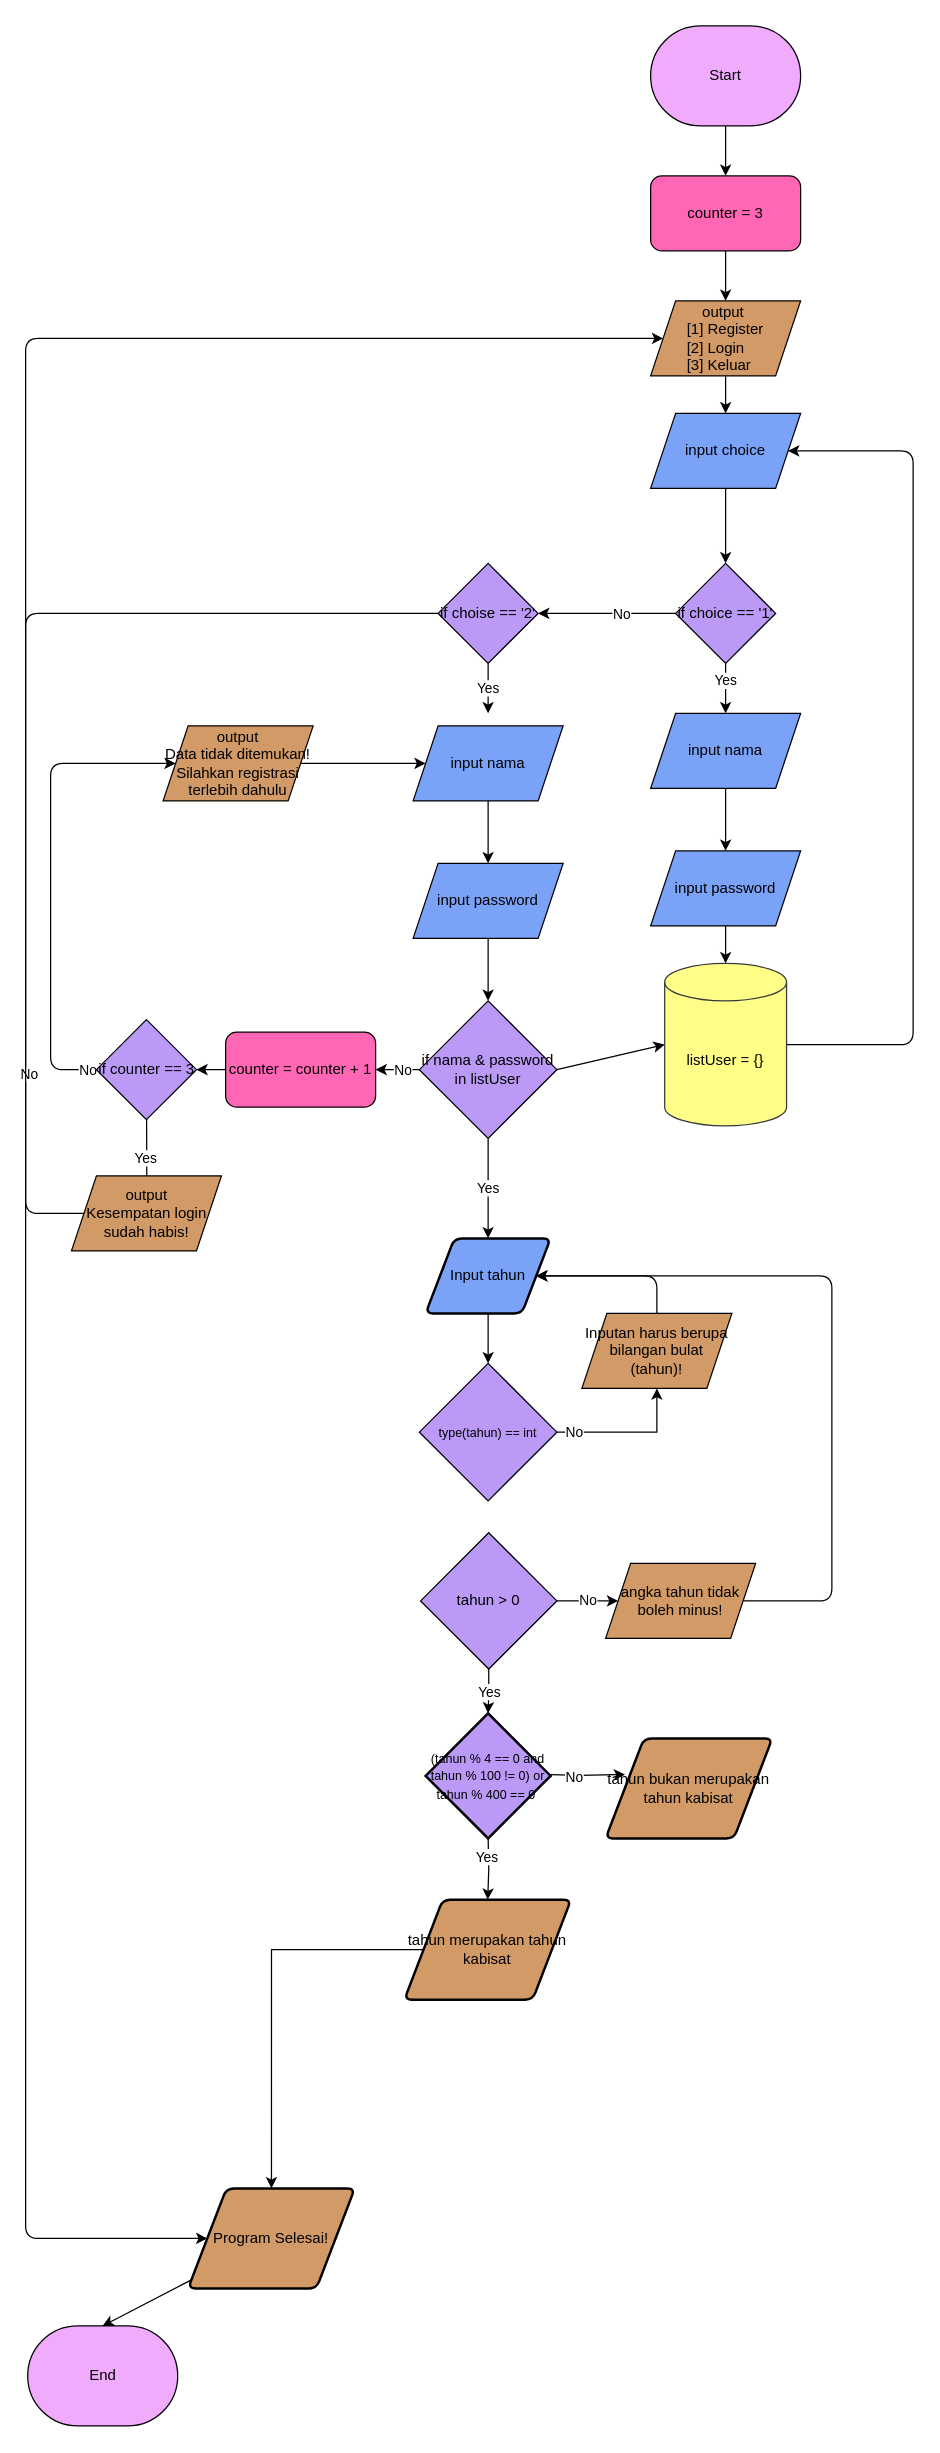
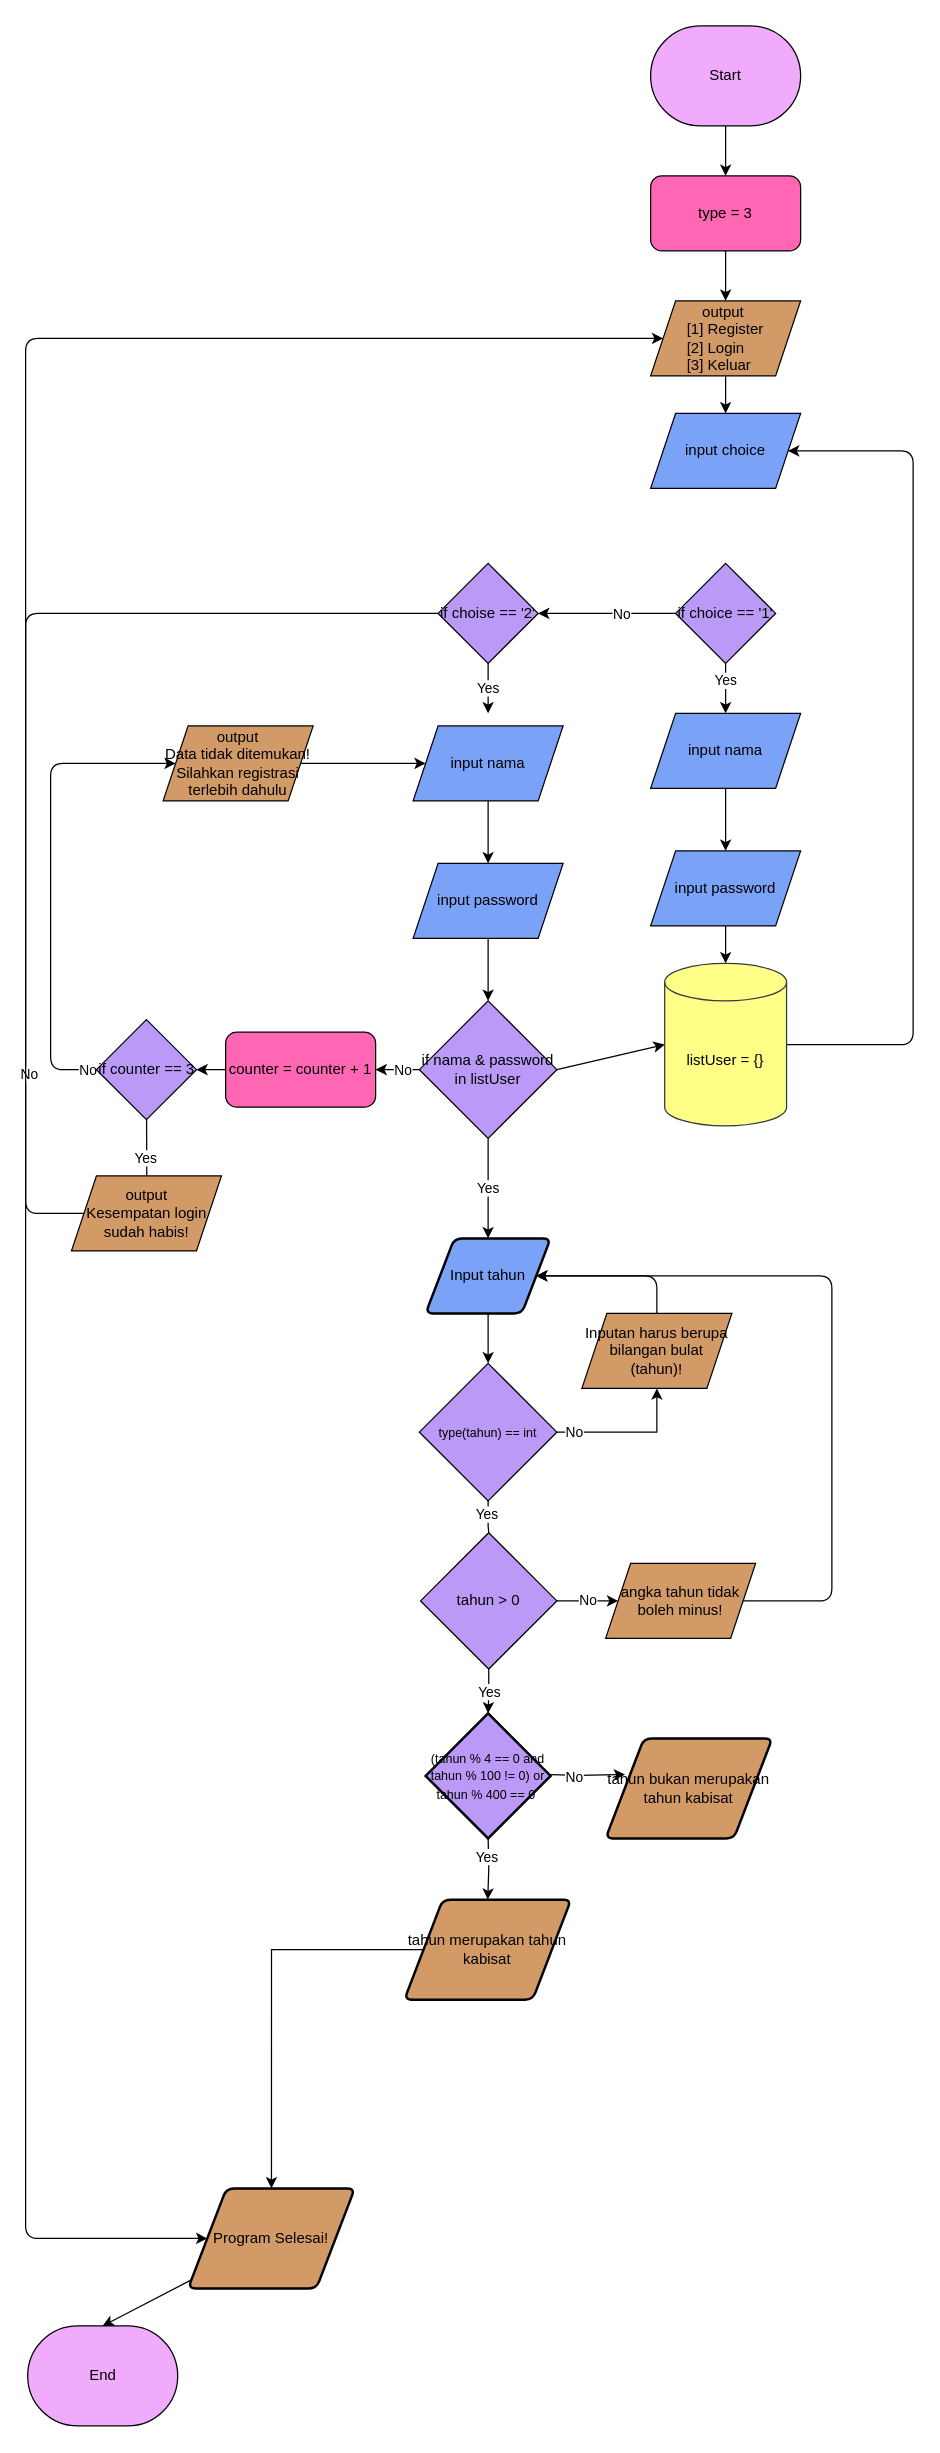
node "counter = 3": label "counter = 3" -> "type = 3"
edge "input choice" -> "if choice == '1'": removed
edge "type(tahun) == int" -- "tahun > 0": added, label "Yes"
